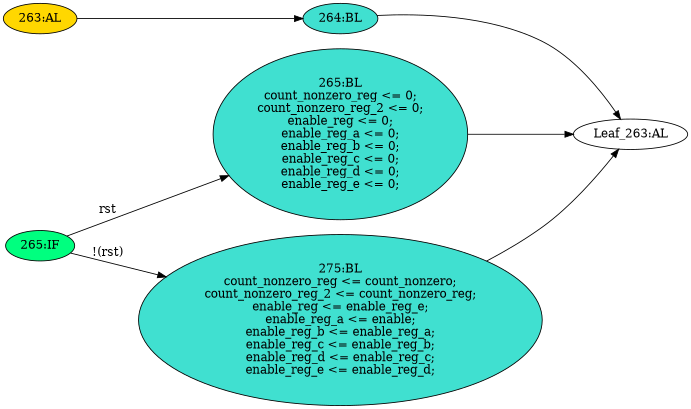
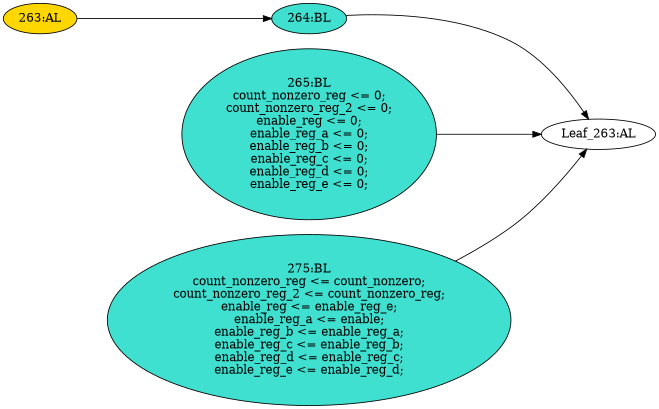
node "265:IF": removed
